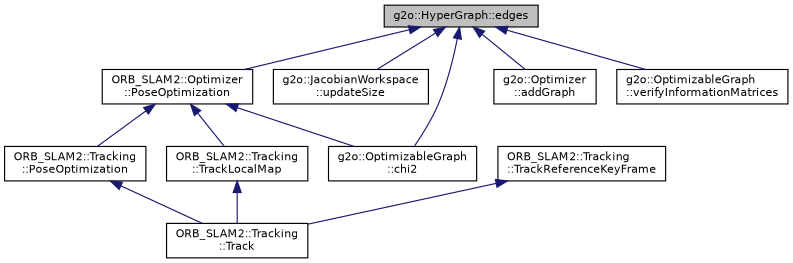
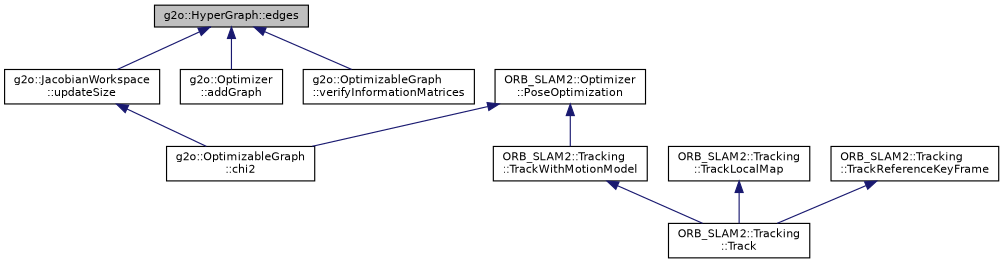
edge "ORB_SLAM2::Optimizer ::PoseOptimization" -> "g2o::HyperGraph::edges": removed
edge "g2o::OptimizableGraph ::chi2" -> "g2o::HyperGraph::edges": now "g2o::OptimizableGraph ::chi2" -> "g2o::JacobianWorkspace ::updateSize"
edge "ORB_SLAM2::Tracking ::TrackLocalMap" -> "ORB_SLAM2::Optimizer ::PoseOptimization": removed
node "ORB_SLAM2::Tracking ::PoseOptimization": label "ORB_SLAM2::Tracking ::PoseOptimization" -> "ORB_SLAM2::Tracking ::TrackWithMotionModel"
